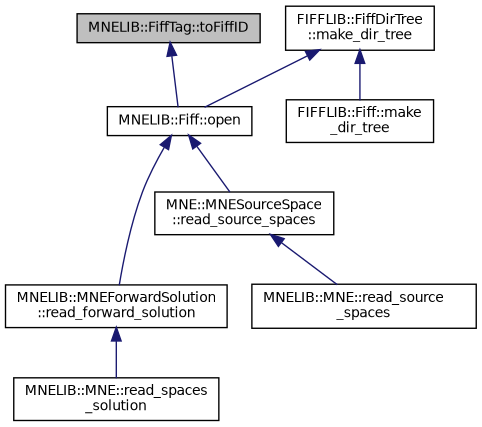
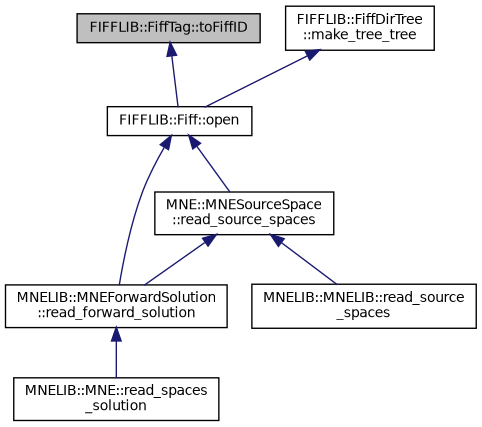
node "MNELIB::FiffTag::toFiffID": label "MNELIB::FiffTag::toFiffID" -> "FIFFLIB::FiffTag::toFiffID"
node "FIFFLIB::FiffDirTree ::make_dir_tree": label "FIFFLIB::FiffDirTree ::make_dir_tree" -> "FIFFLIB::FiffDirTree ::make_tree_tree"
node "MNELIB::Fiff::open": label "MNELIB::Fiff::open" -> "FIFFLIB::Fiff::open"
node "FIFFLIB::Fiff::make _dir_tree": removed
edge "MNELIB::MNEForwardSolution ::read_forward_solution" -> "MNE::MNESourceSpace ::read_source_spaces": added
node "MNELIB::MNE::read_source _spaces": label "MNELIB::MNE::read_source _spaces" -> "MNELIB::MNELIB::read_source _spaces"
